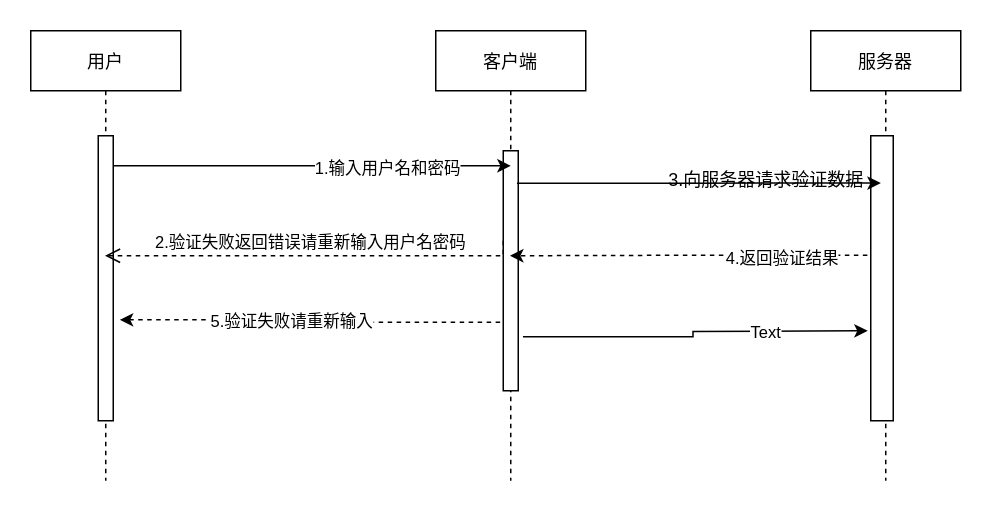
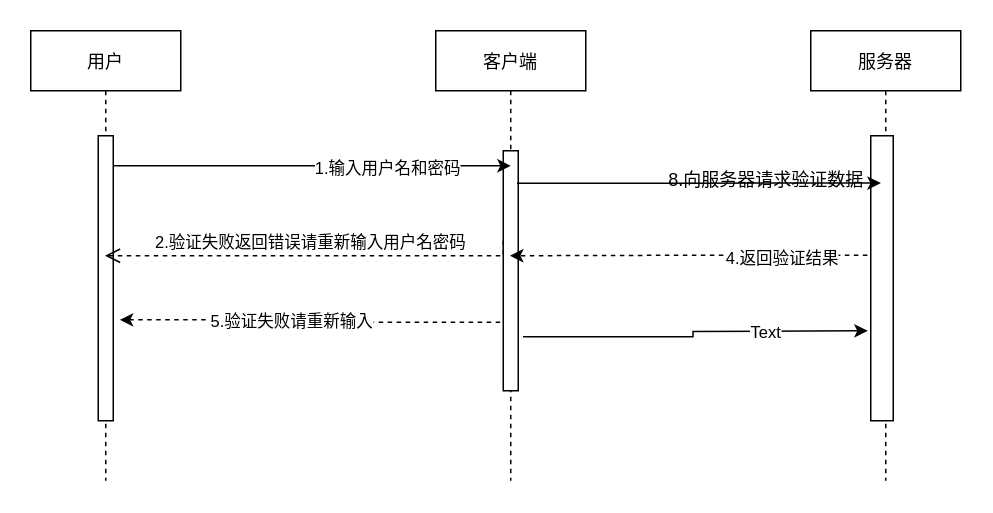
node "3.向服务器请求验证数据": label "3.向服务器请求验证数据" -> "8.向服务器请求验证数据"
